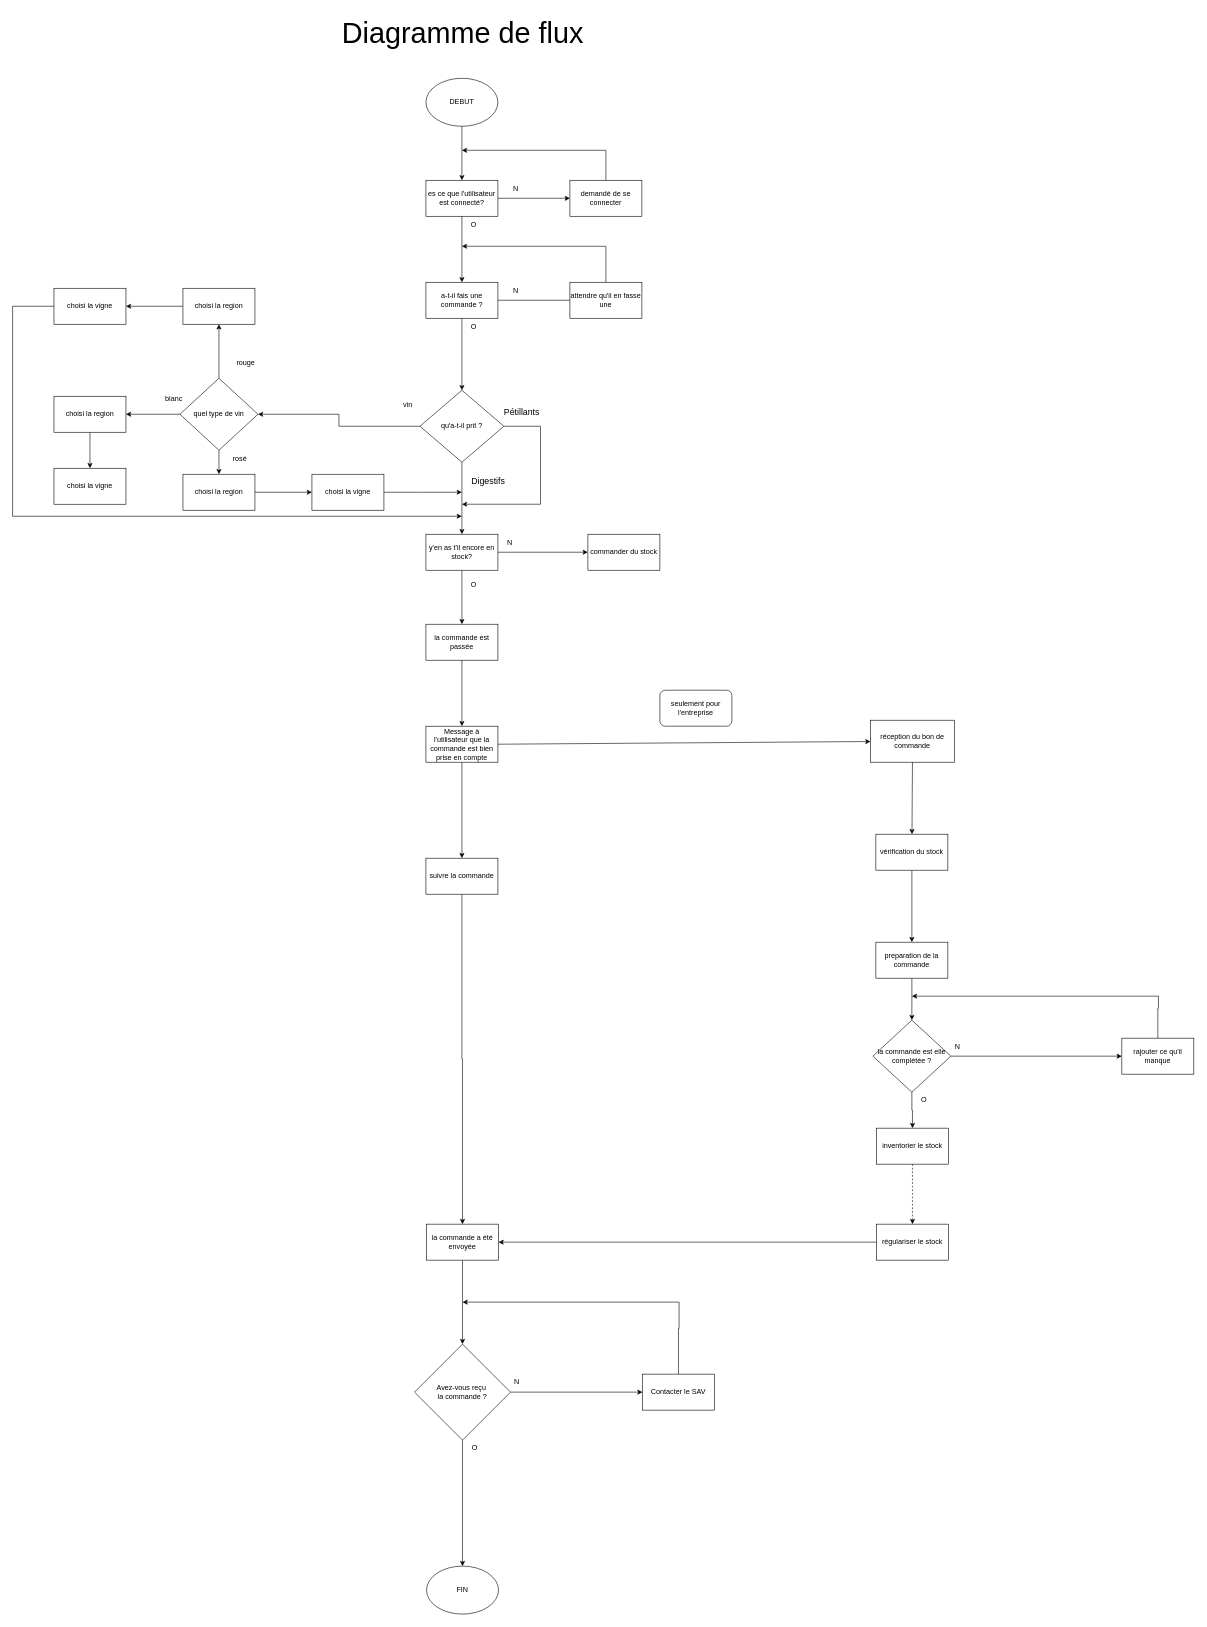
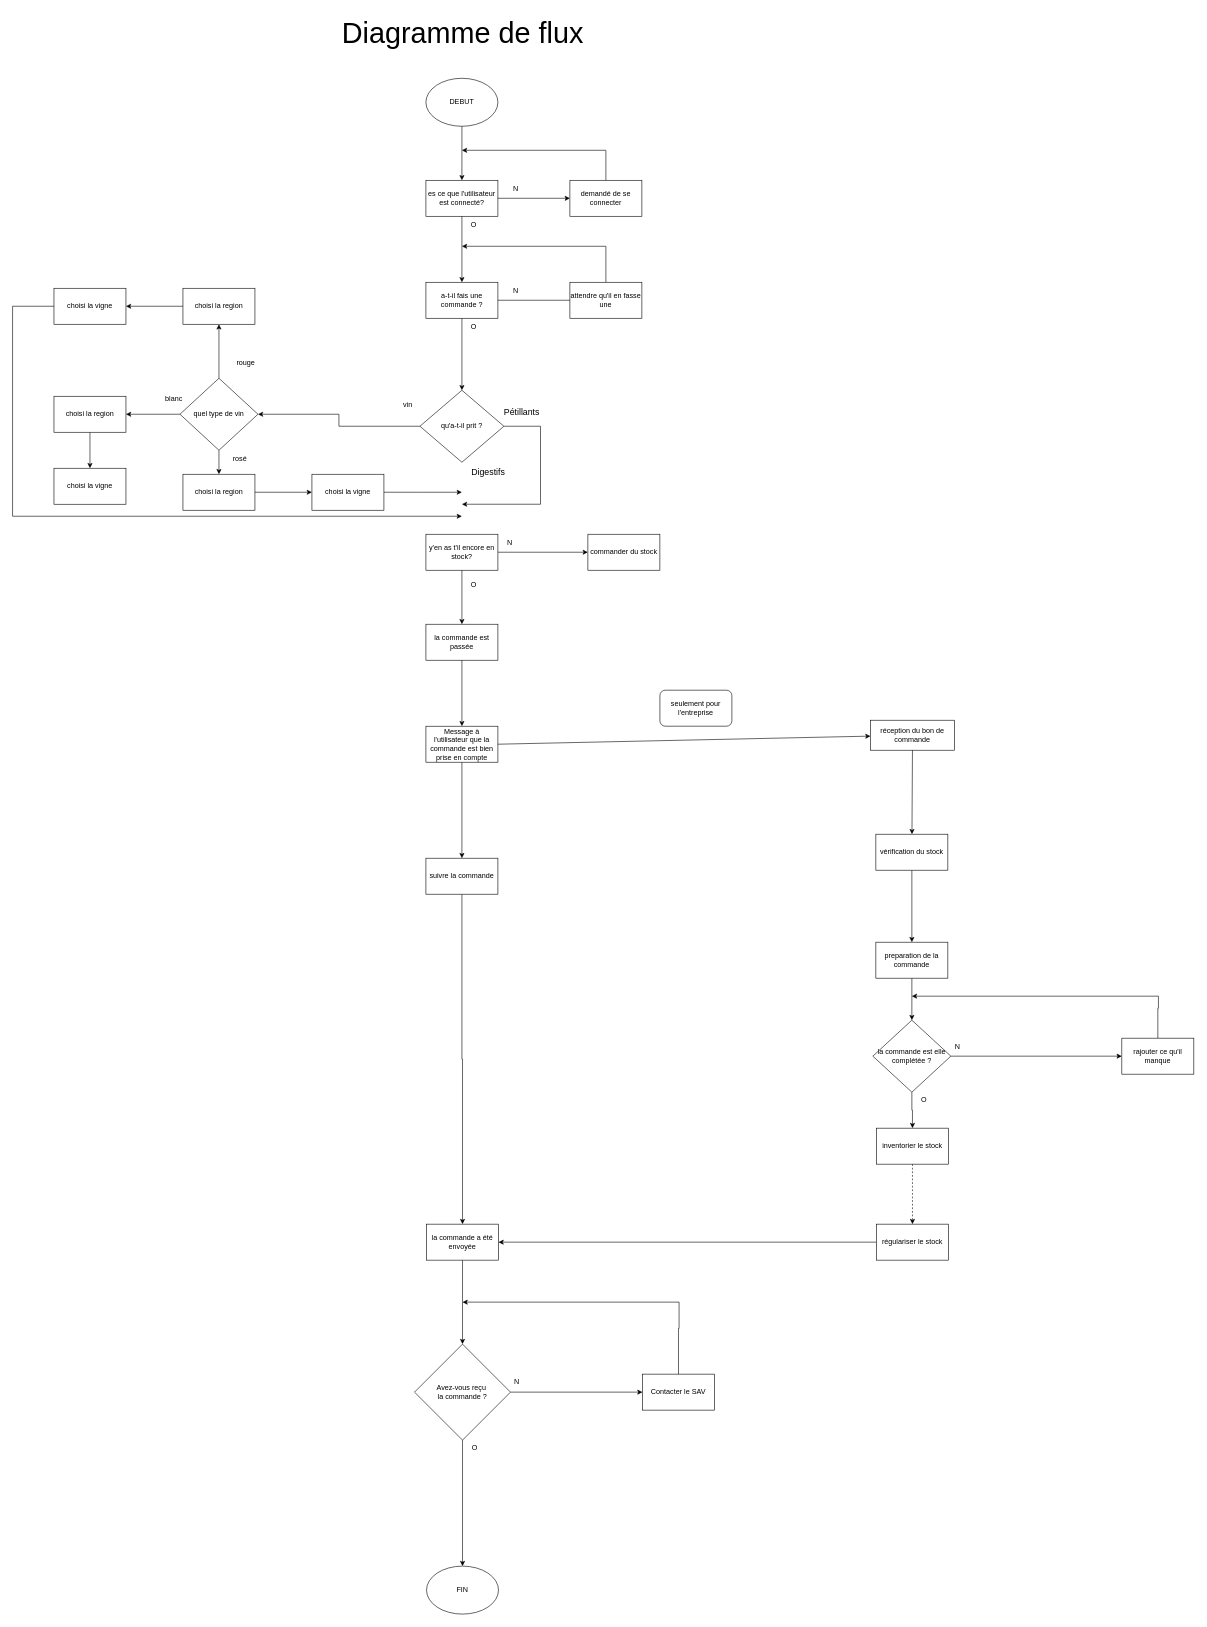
node "Digestifs": moved (488, 480) -> (488, 471)
edge "qu'a-t-il prit ?" -> "y'en as t'il encore en stock?": removed
node "réception du bon de commande": size 84x42 -> 84x30
